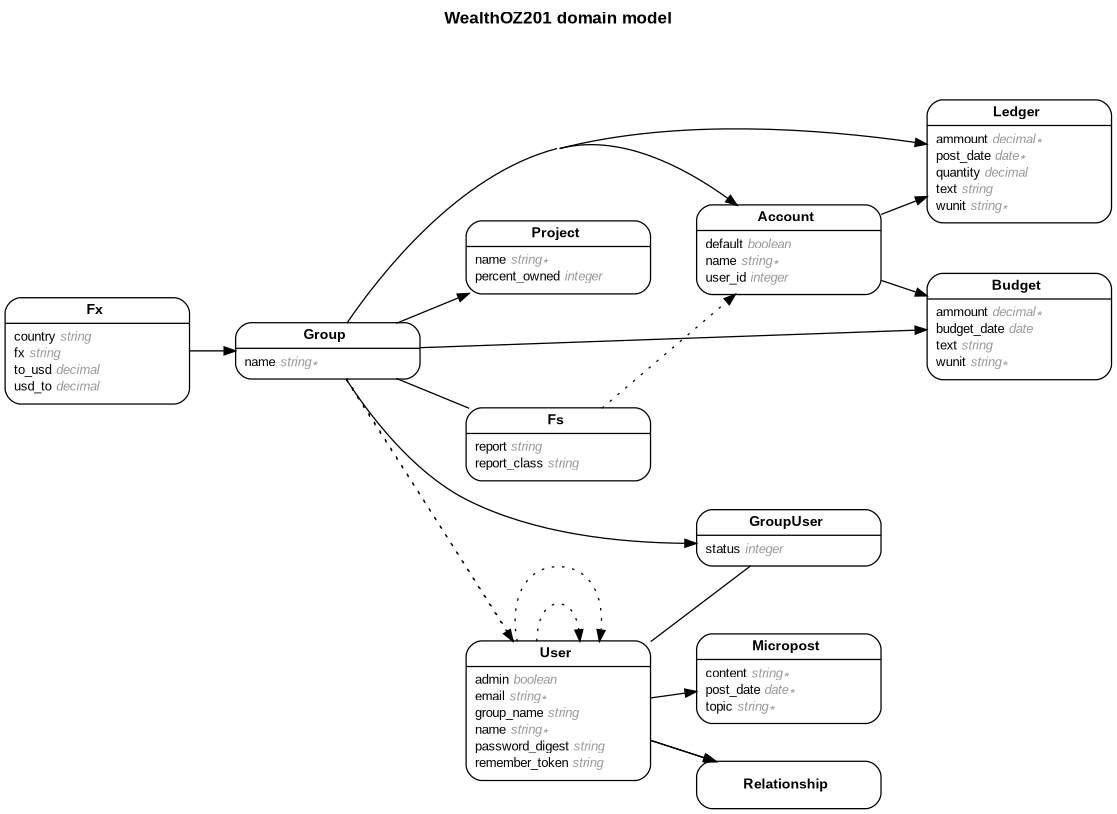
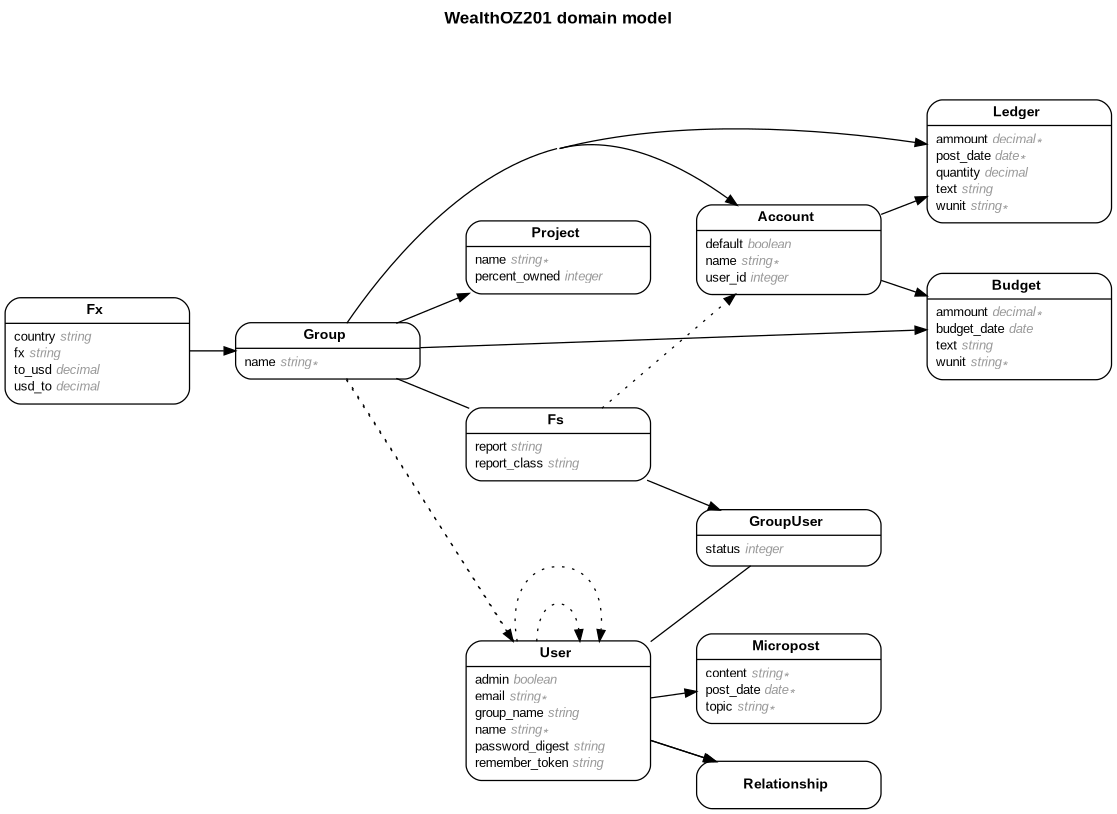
edge "Group" -- "GroupUser": now "Fs" -- "GroupUser"
